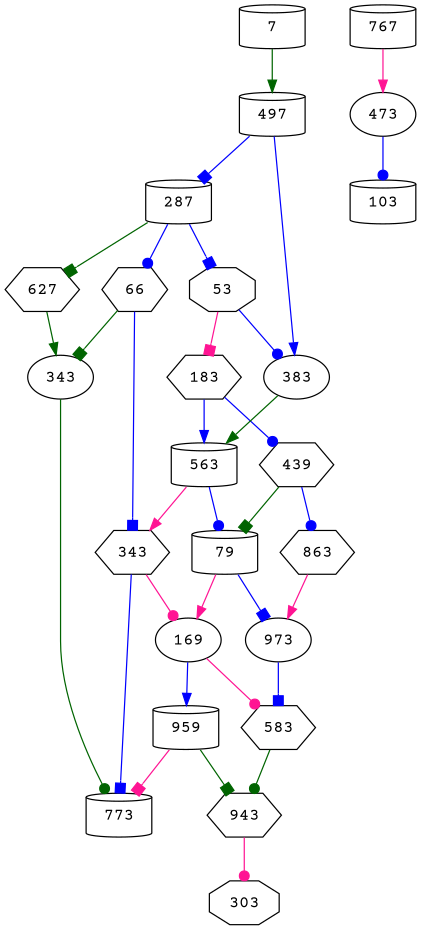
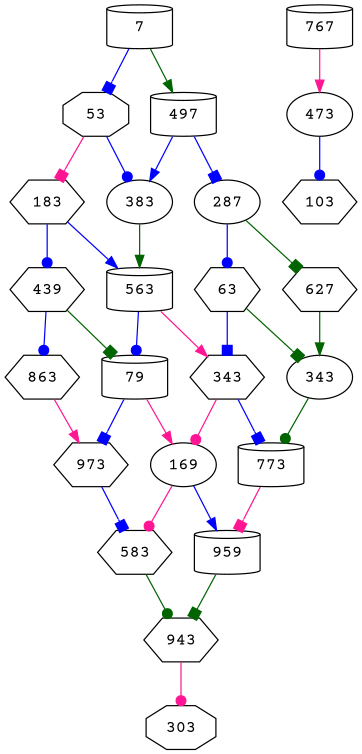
node "287": shape cylinder -> ellipse
node "103": shape cylinder -> hexagon
edge "287" -> "53": now "7" -> "53"
node "66": label "66" -> "63"
node "973": shape ellipse -> hexagon
edge "959" -> "773": reversed
